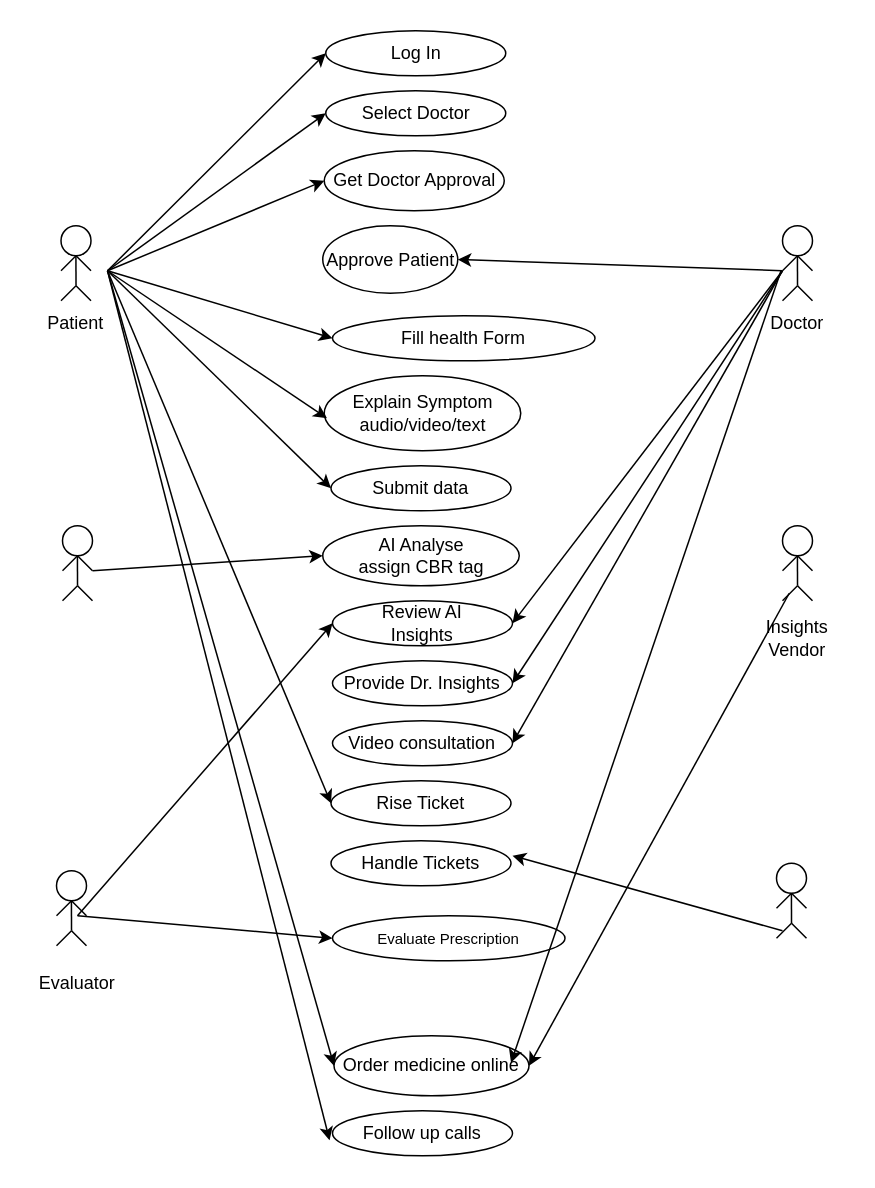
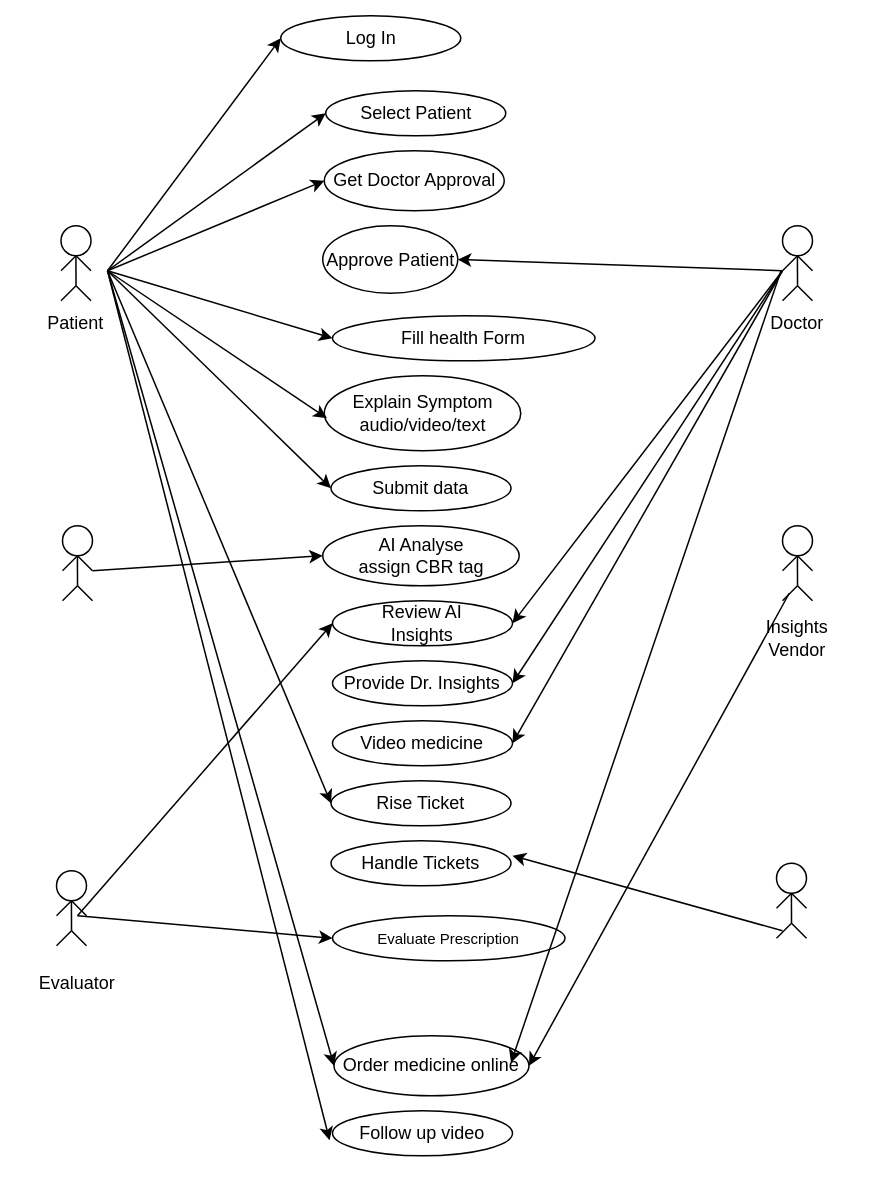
node "Log In": moved (416, 53) -> (371, 38)
node "Select Doctor": label "Select Doctor" -> "Select Patient"
node "Video consultation": label "Video consultation" -> "Video medicine"
node "Follow up calls": label "Follow up calls" -> "Follow up video"
